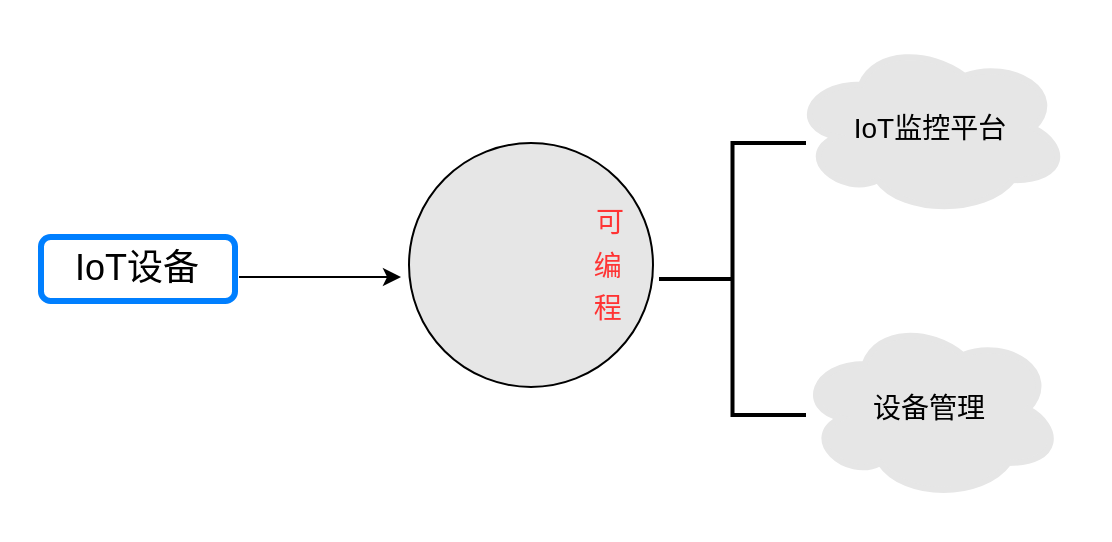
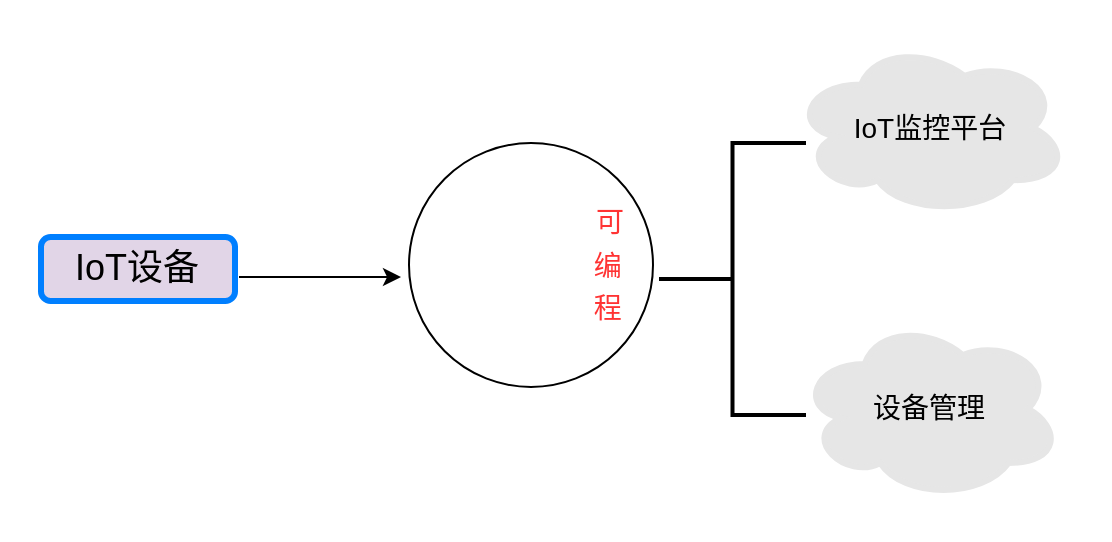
node "可 编 程": fillcolor #e6e6e6 -> #ffffff
node "IoT设备": fillcolor #ffffff -> #e1d5e7
